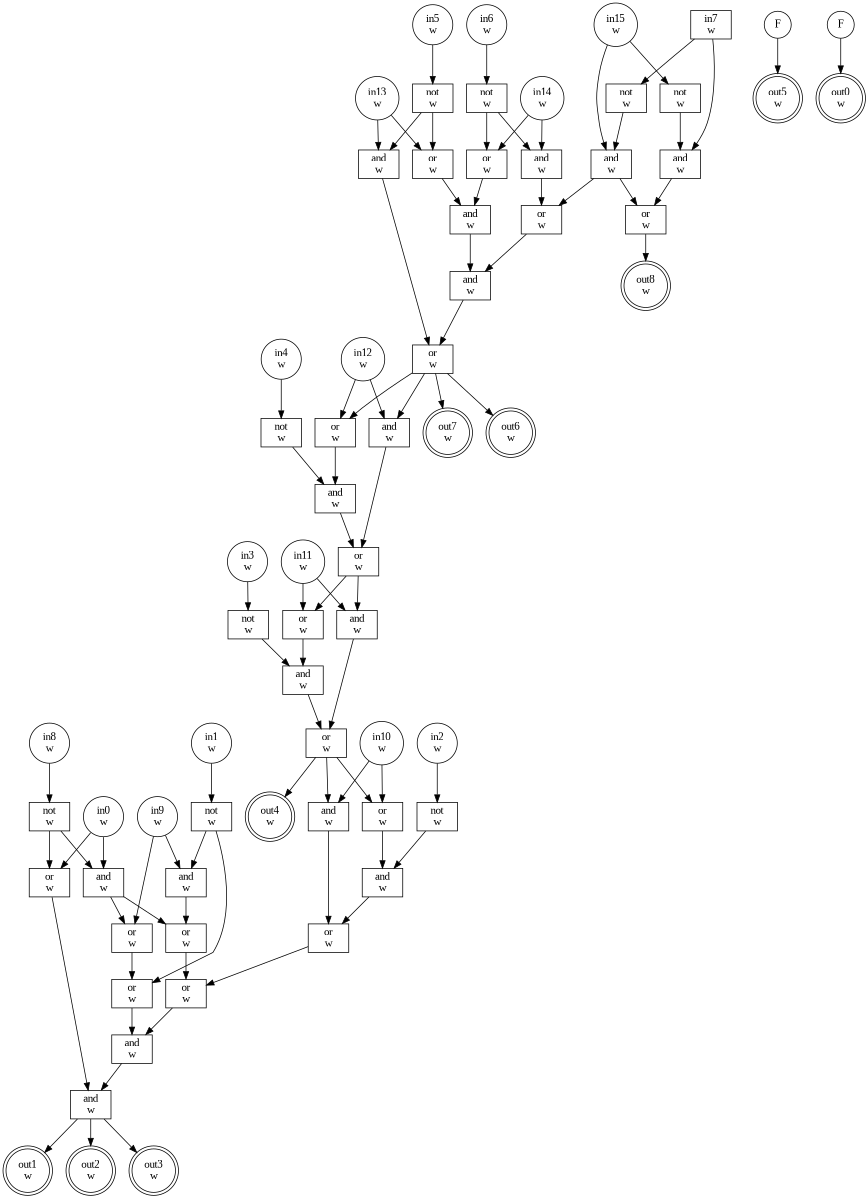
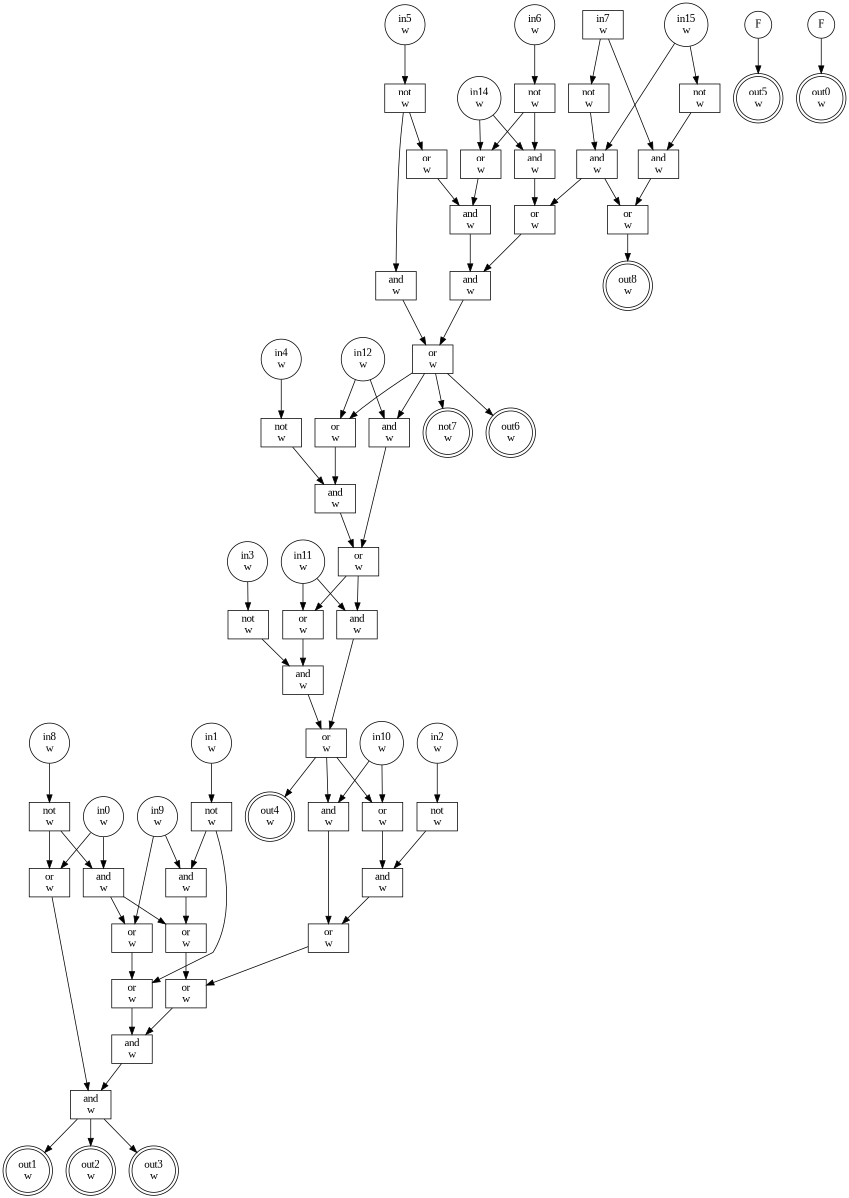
node "in13 w": removed
node "out7 w": label "out7 w" -> "not7 w"
